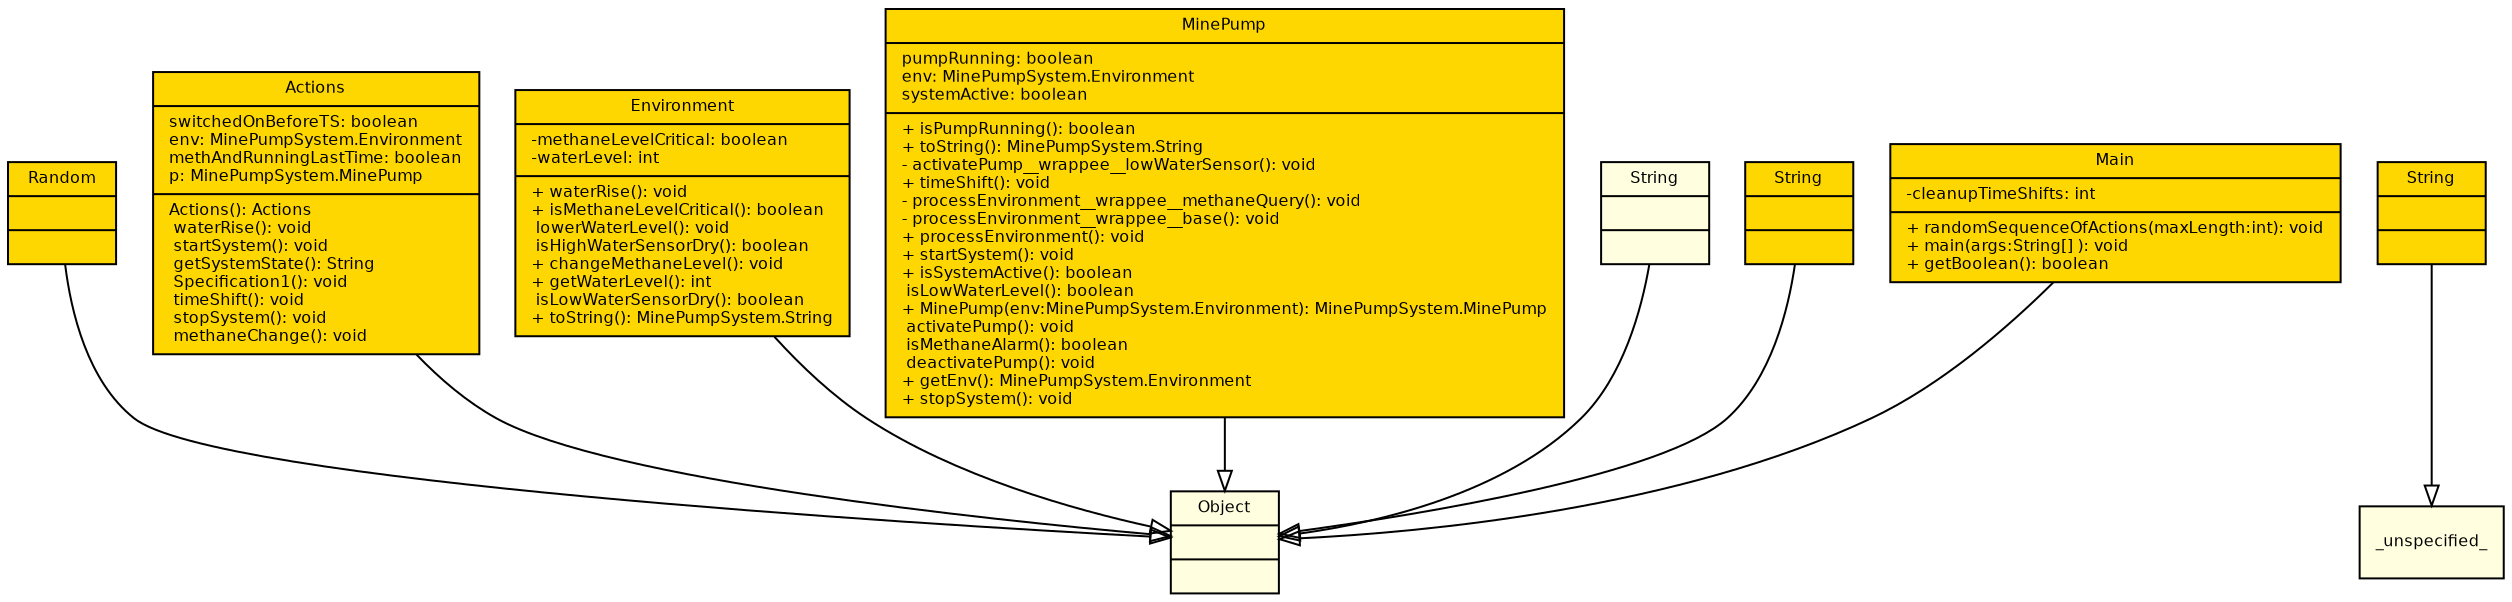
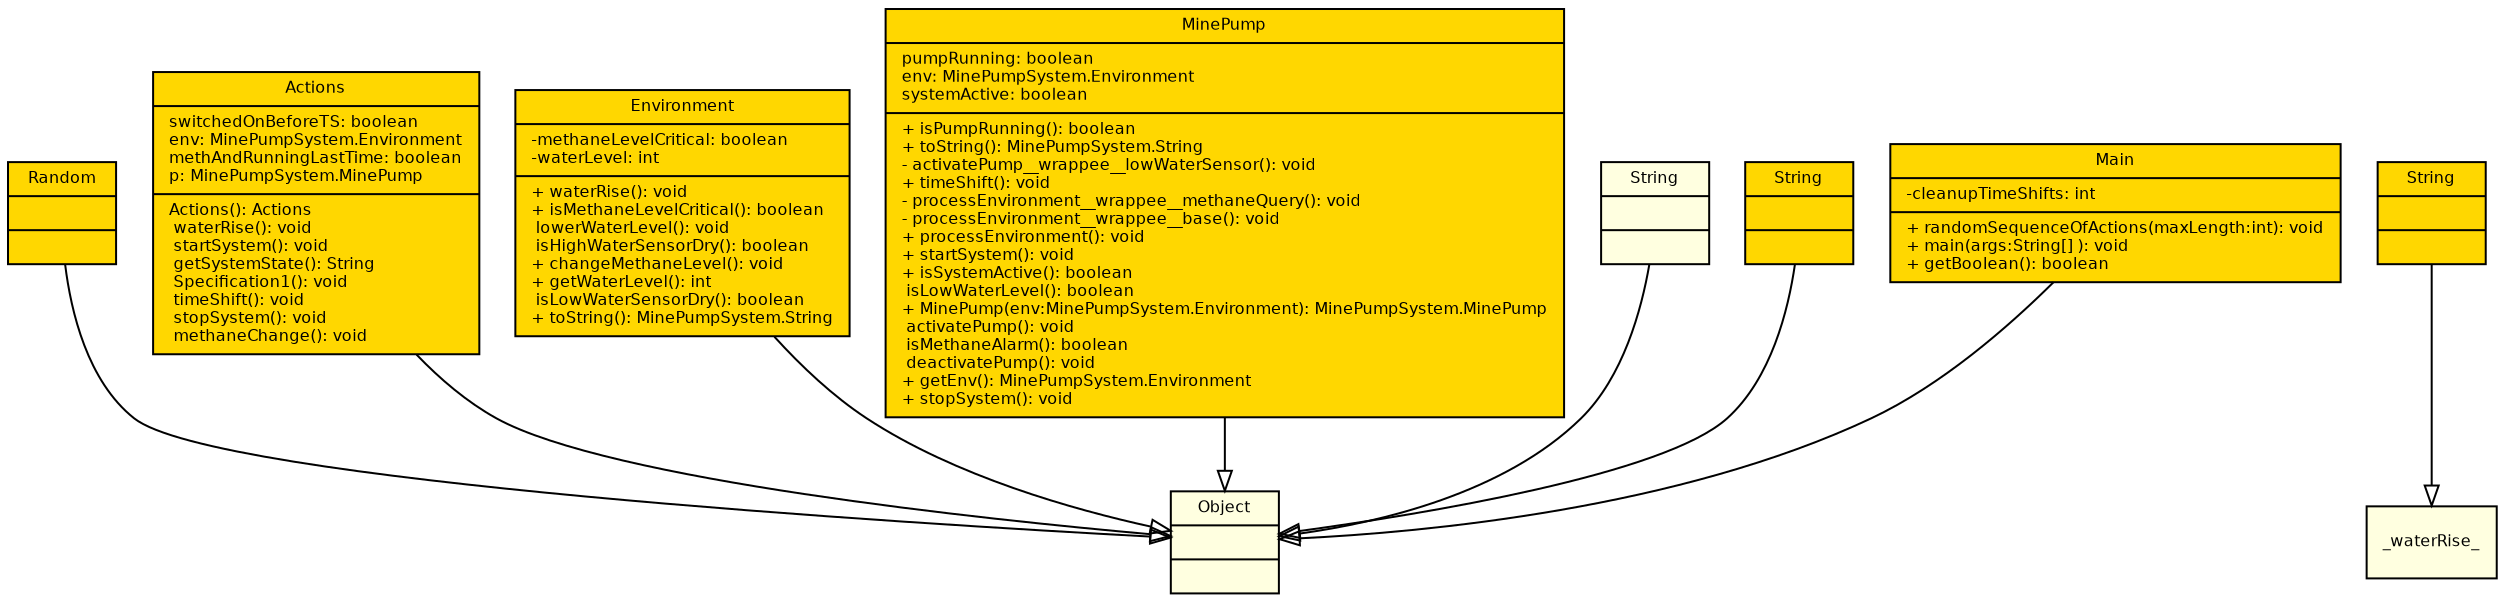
node "_unspecified_": label "_unspecified_" -> "_waterRise_"
